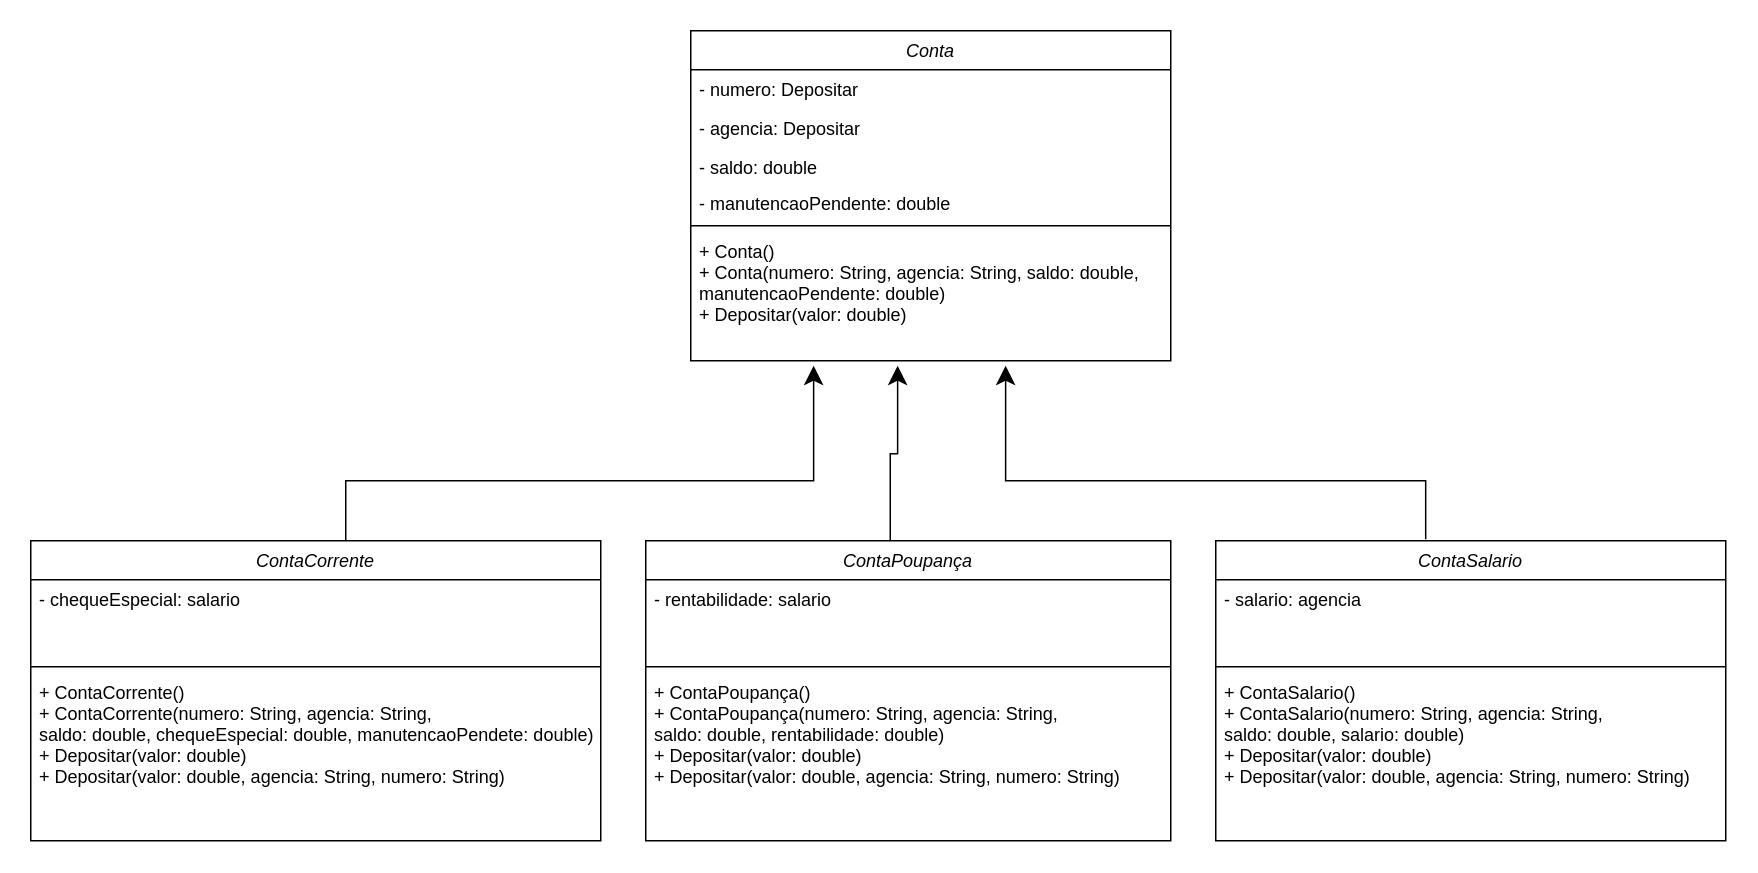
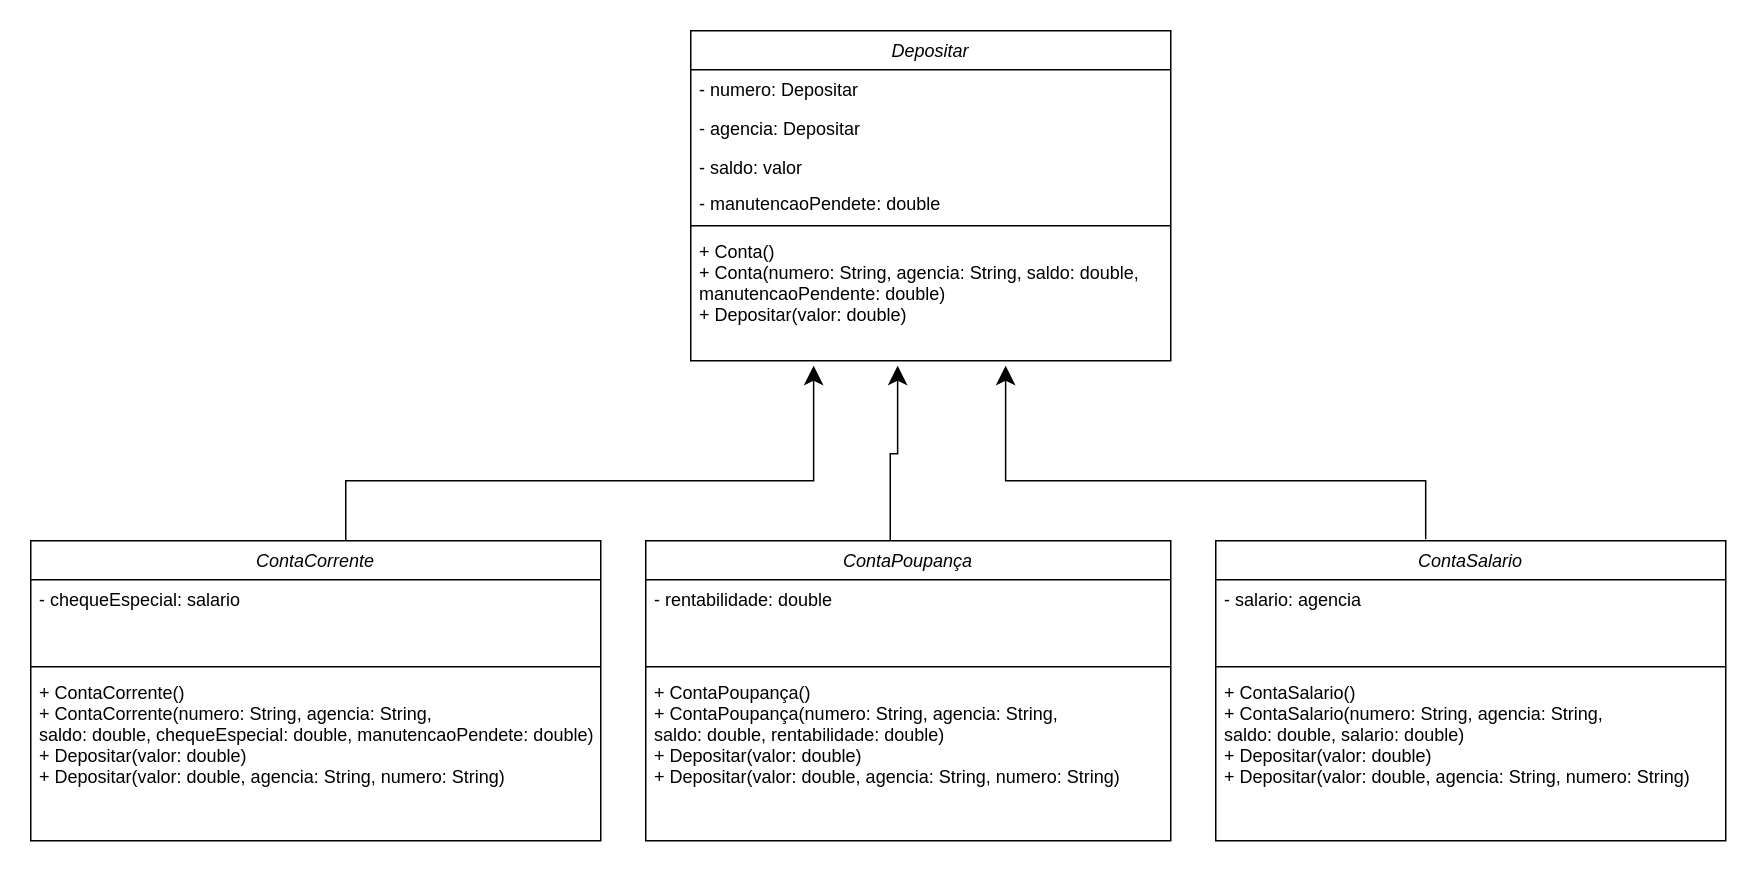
node "Conta": label "Conta" -> "Depositar"
node "- saldo: double": label "- saldo: double" -> "- saldo: valor"
node "- manutencaoPendente: double": label "- manutencaoPendente: double" -> "- manutencaoPendete: double"
node "- rentabilidade: salario": label "- rentabilidade: salario" -> "- rentabilidade: double"
